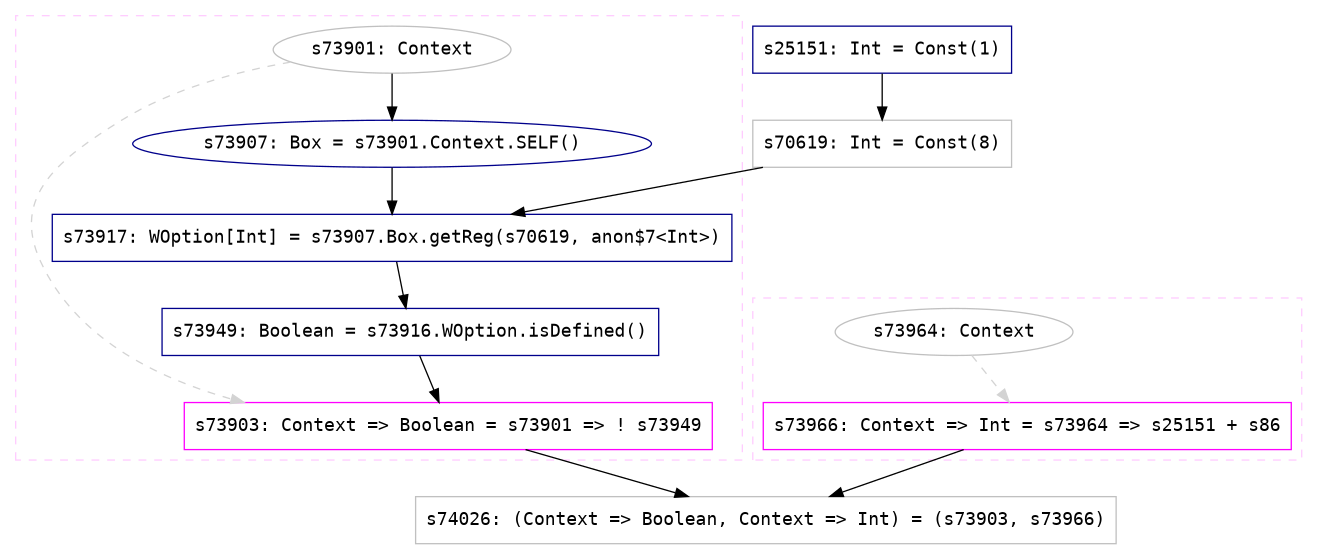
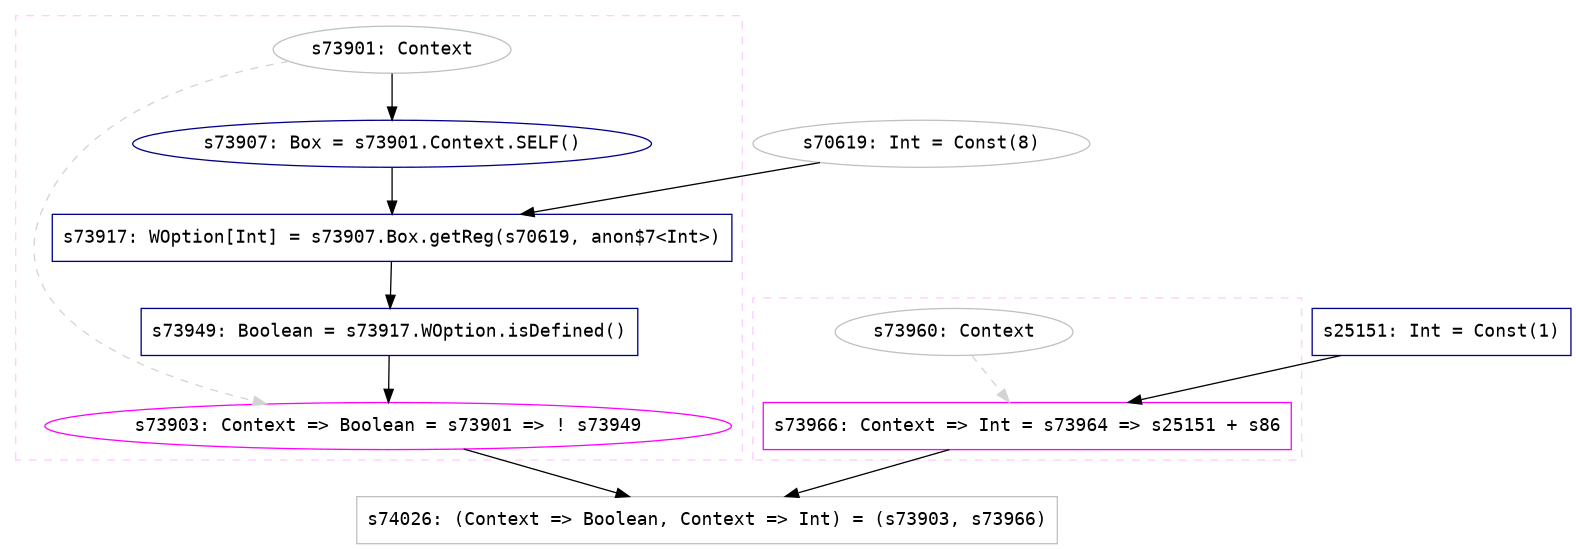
edge "s25151: Int = Const(1)" -> "s70619: Int = Const(8)": now "s25151: Int = Const(1)" -> "s73966: Context => Int = s73964 => s25151 + s86"
node "s70619: Int = Const(8)": shape box -> ellipse
node "s73949: Boolean = s73916.WOption.isDefined()": label "s73949: Boolean = s73916.WOption.isDefined()" -> "s73949: Boolean = s73917.WOption.isDefined()"
node "s73964: Context": label "s73964: Context" -> "s73960: Context"
node "s73903: Context => Boolean = s73901 => ! s73949": shape box -> ellipse
